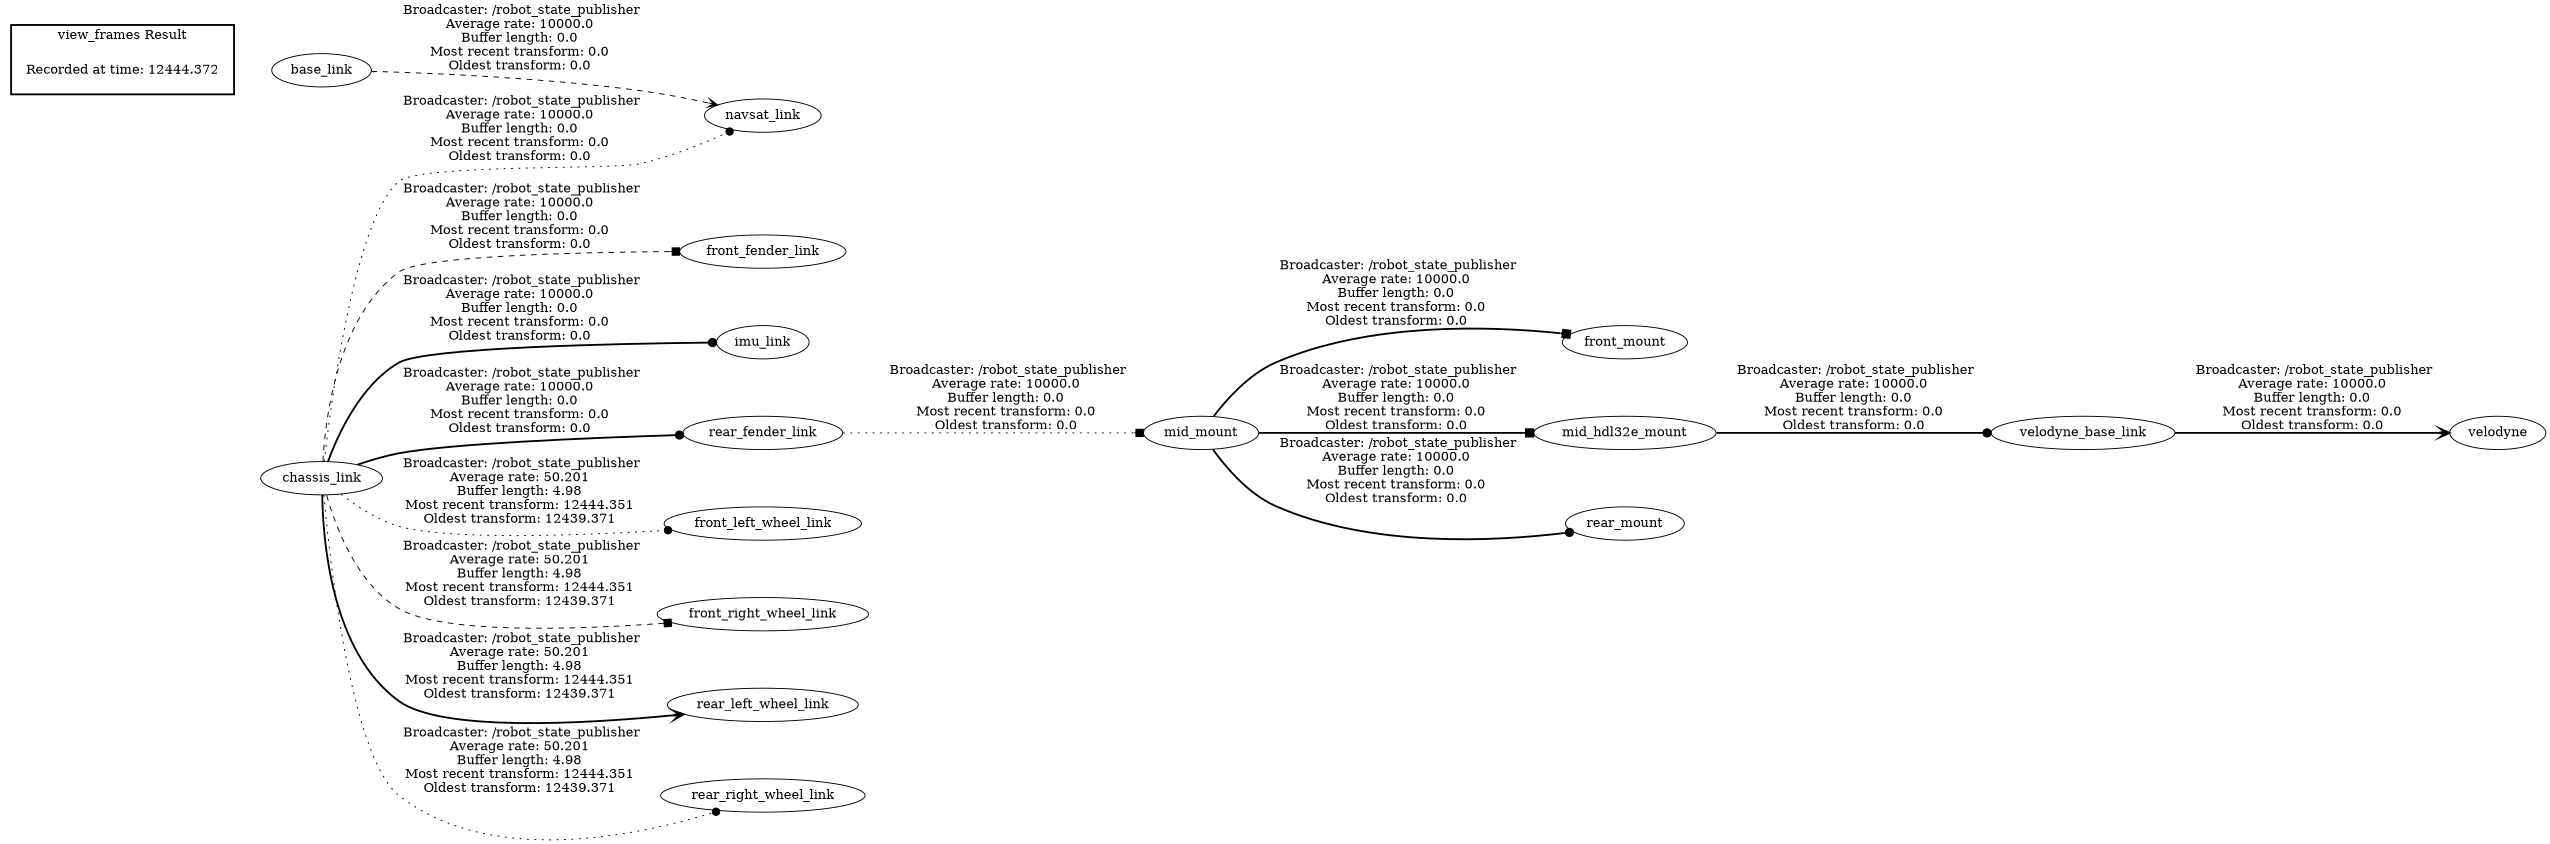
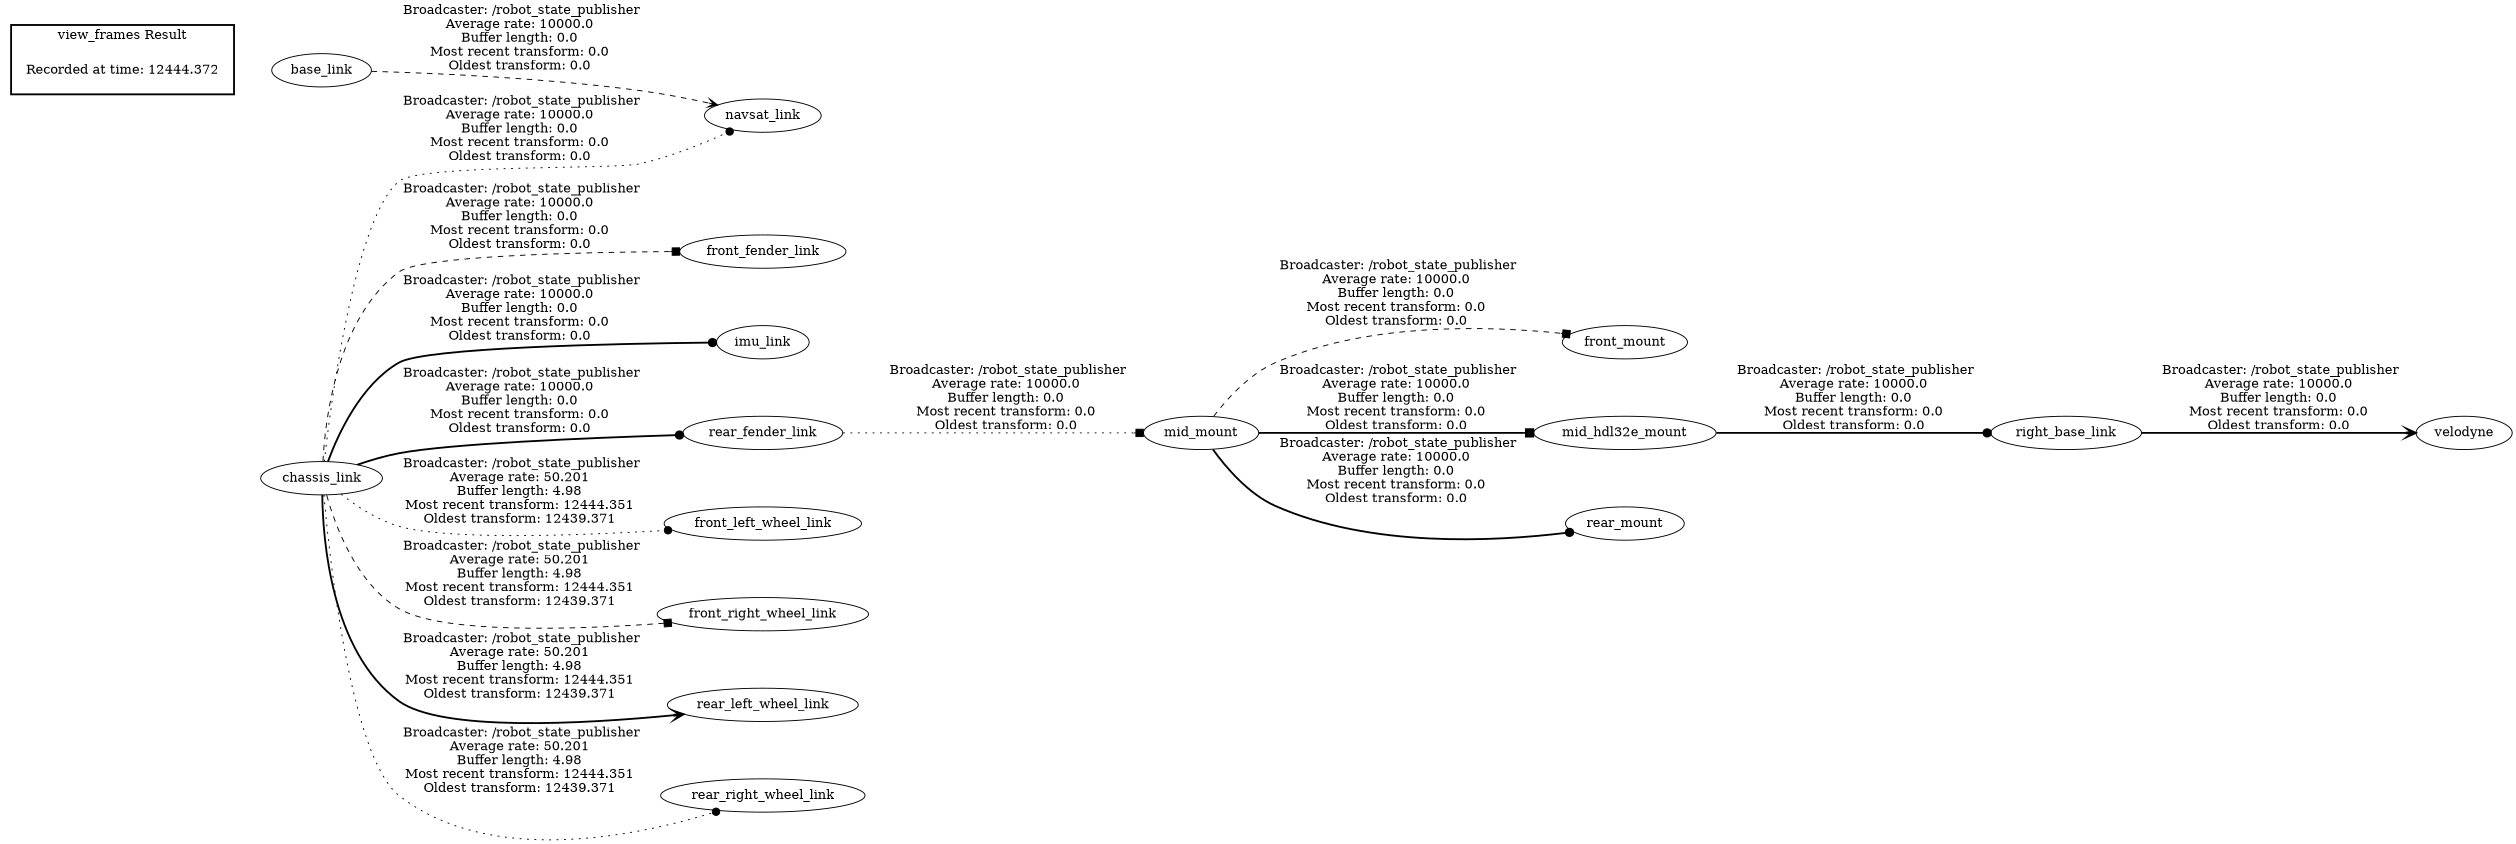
edge "mid_mount" -> "front_mount": style bold -> dashed
node "velodyne_base_link": label "velodyne_base_link" -> "right_base_link"
